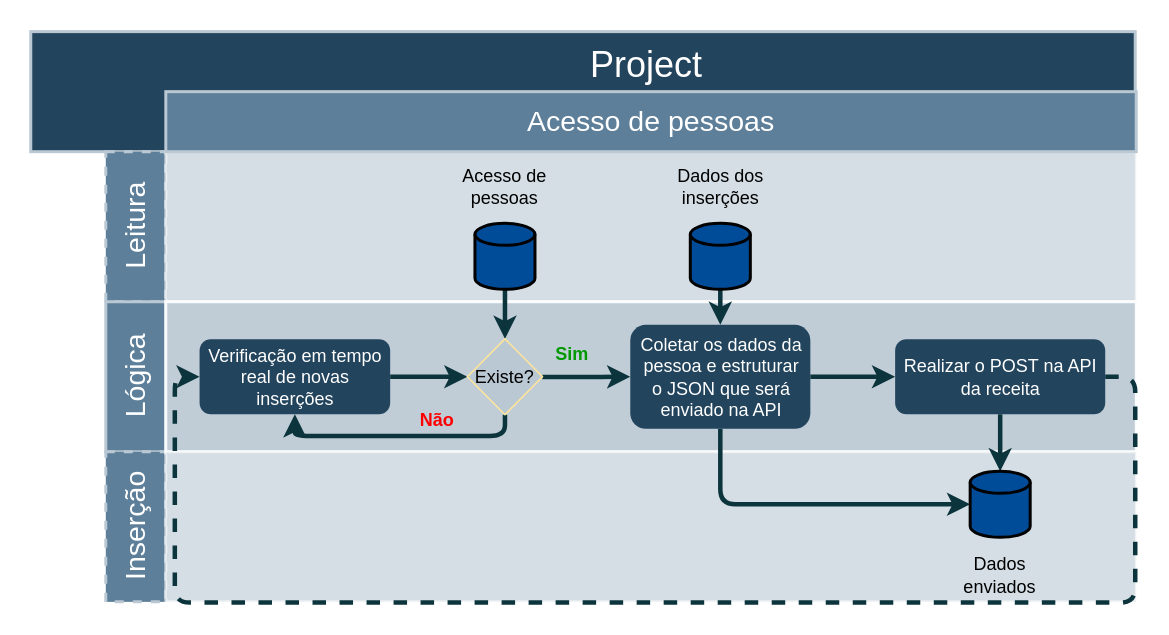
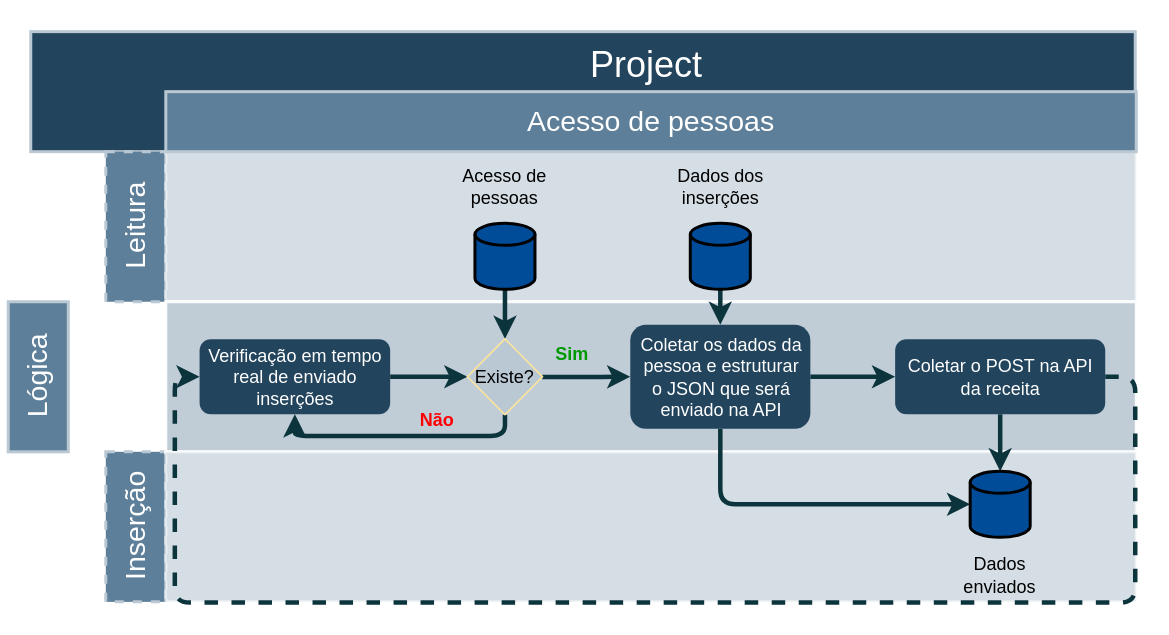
node "Lógica": moved (136, 377) -> (38, 377)
node "Verificação em tempo real de novas inserções": label "Verificação em tempo real de novas inserções" -> "Verificação em tempo real de enviado inserções"
node "Realizar o POST na API da receita": label "Realizar o POST na API da receita" -> "Coletar o POST na API da receita"
